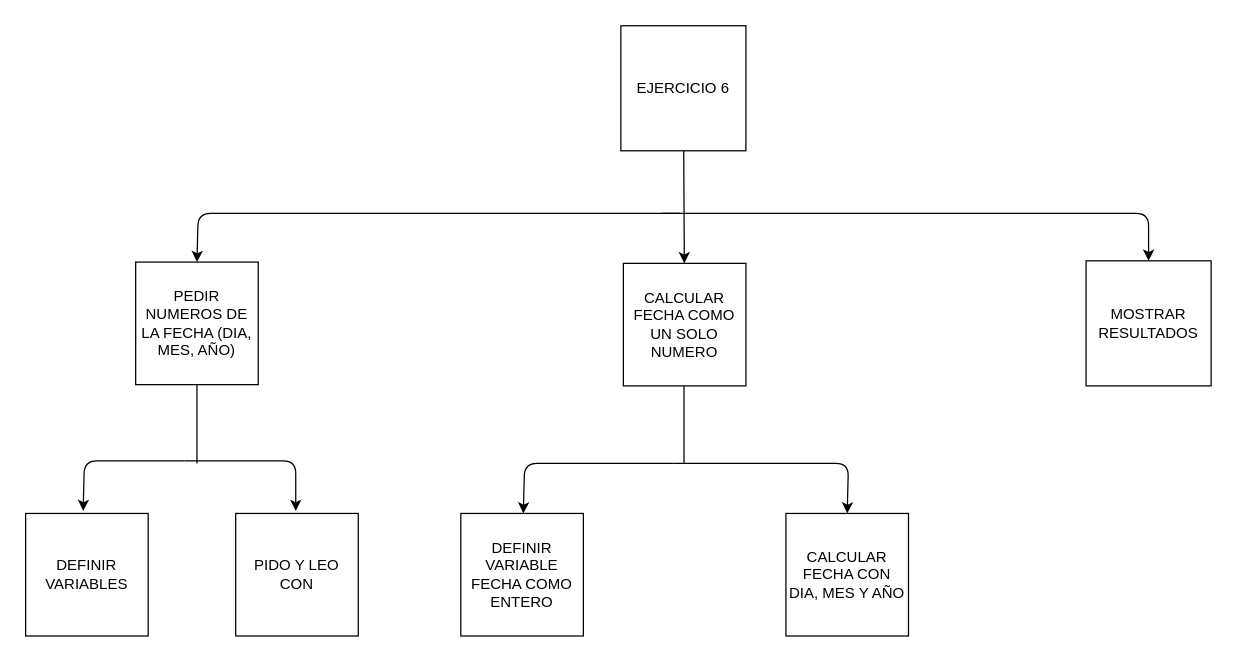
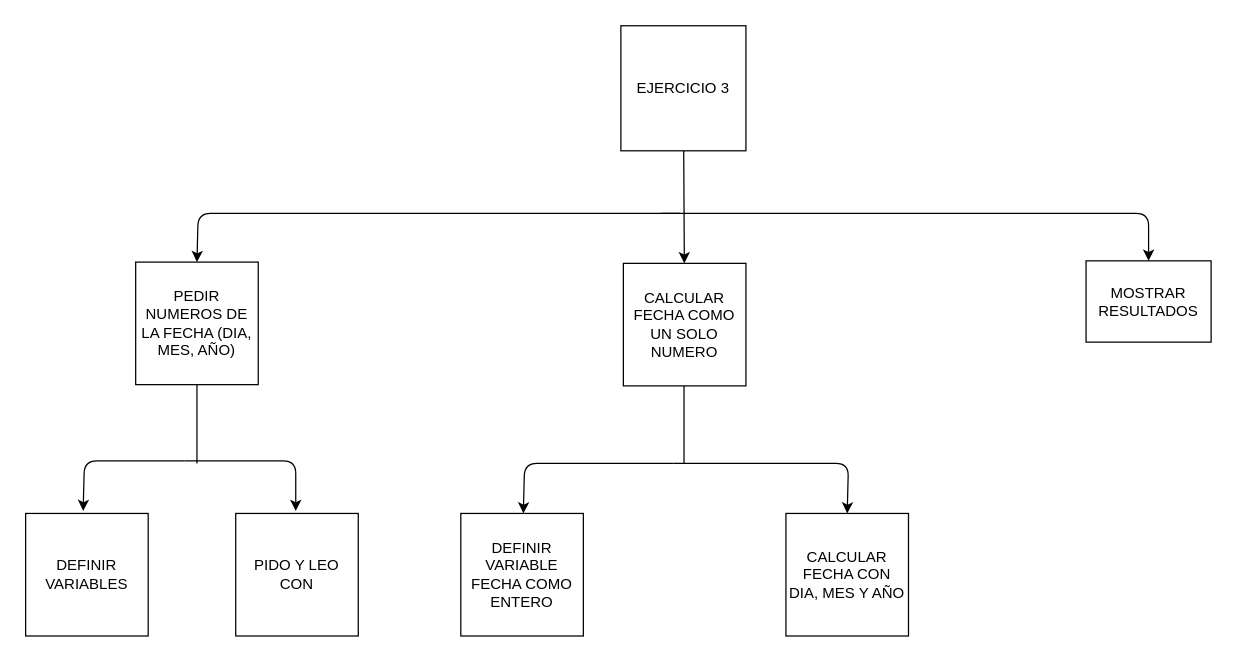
node "EJERCICIO 6": label "EJERCICIO 6" -> "EJERCICIO 3"
node "MOSTRAR RESULTADOS": size 125x125 -> 125x81
